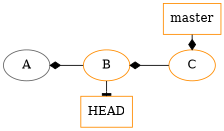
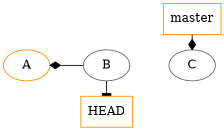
node "A": color gray40 -> darkorange
node "B": color darkorange -> gray40
edge "C" -> "B": removed
node "C": color darkorange -> gray40
